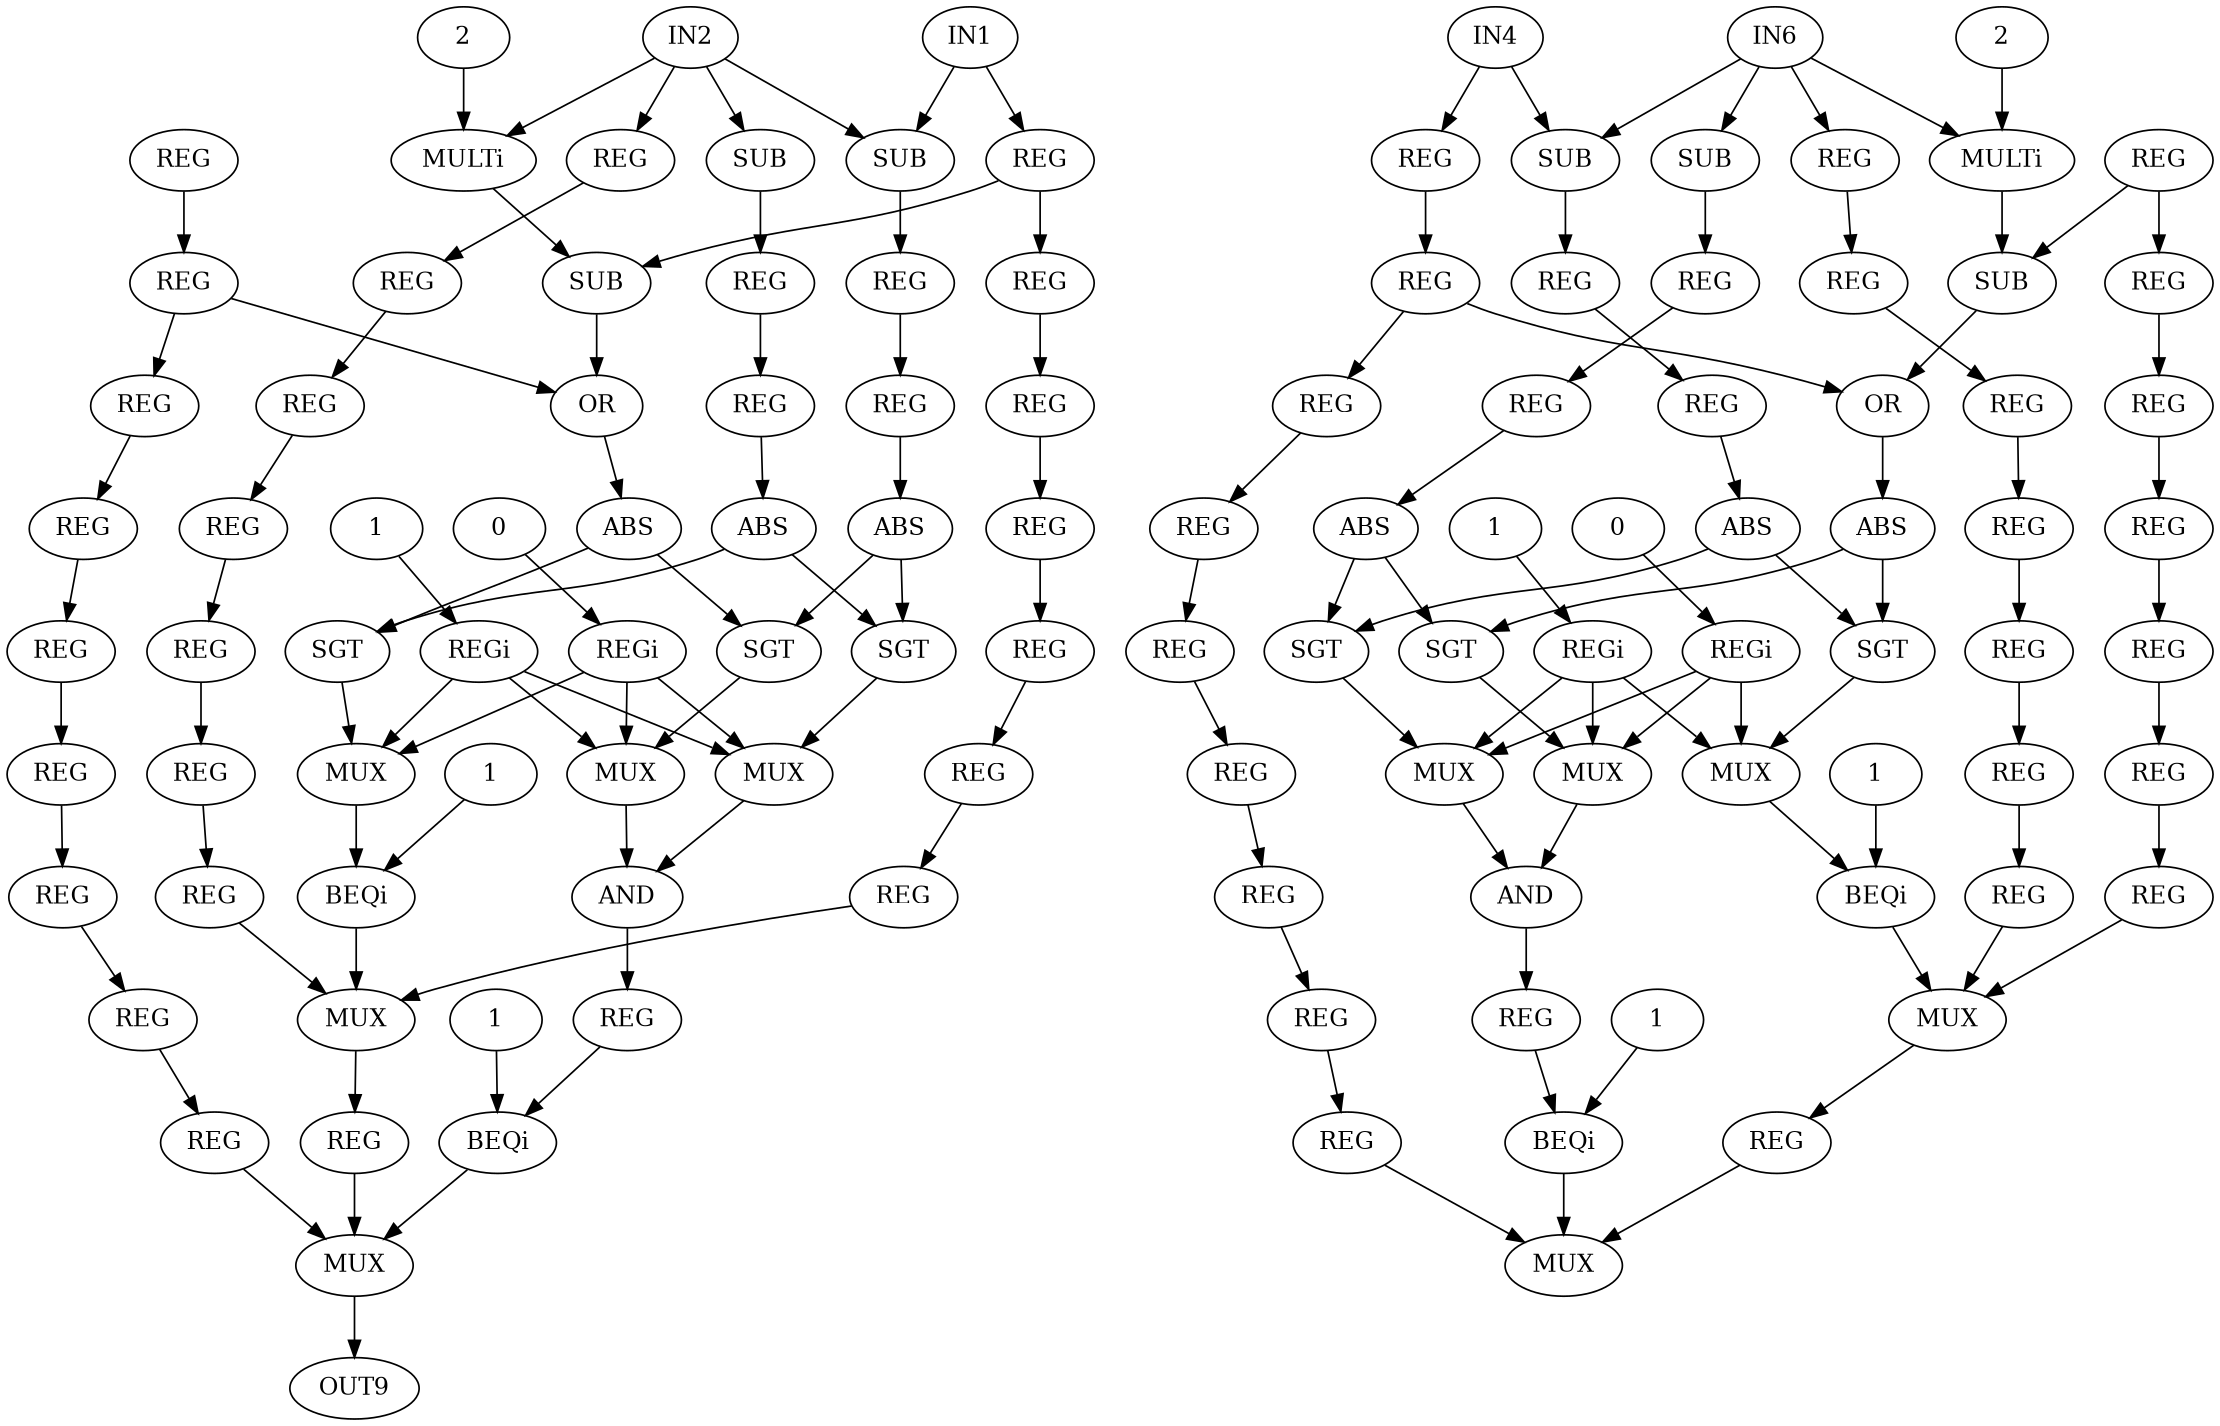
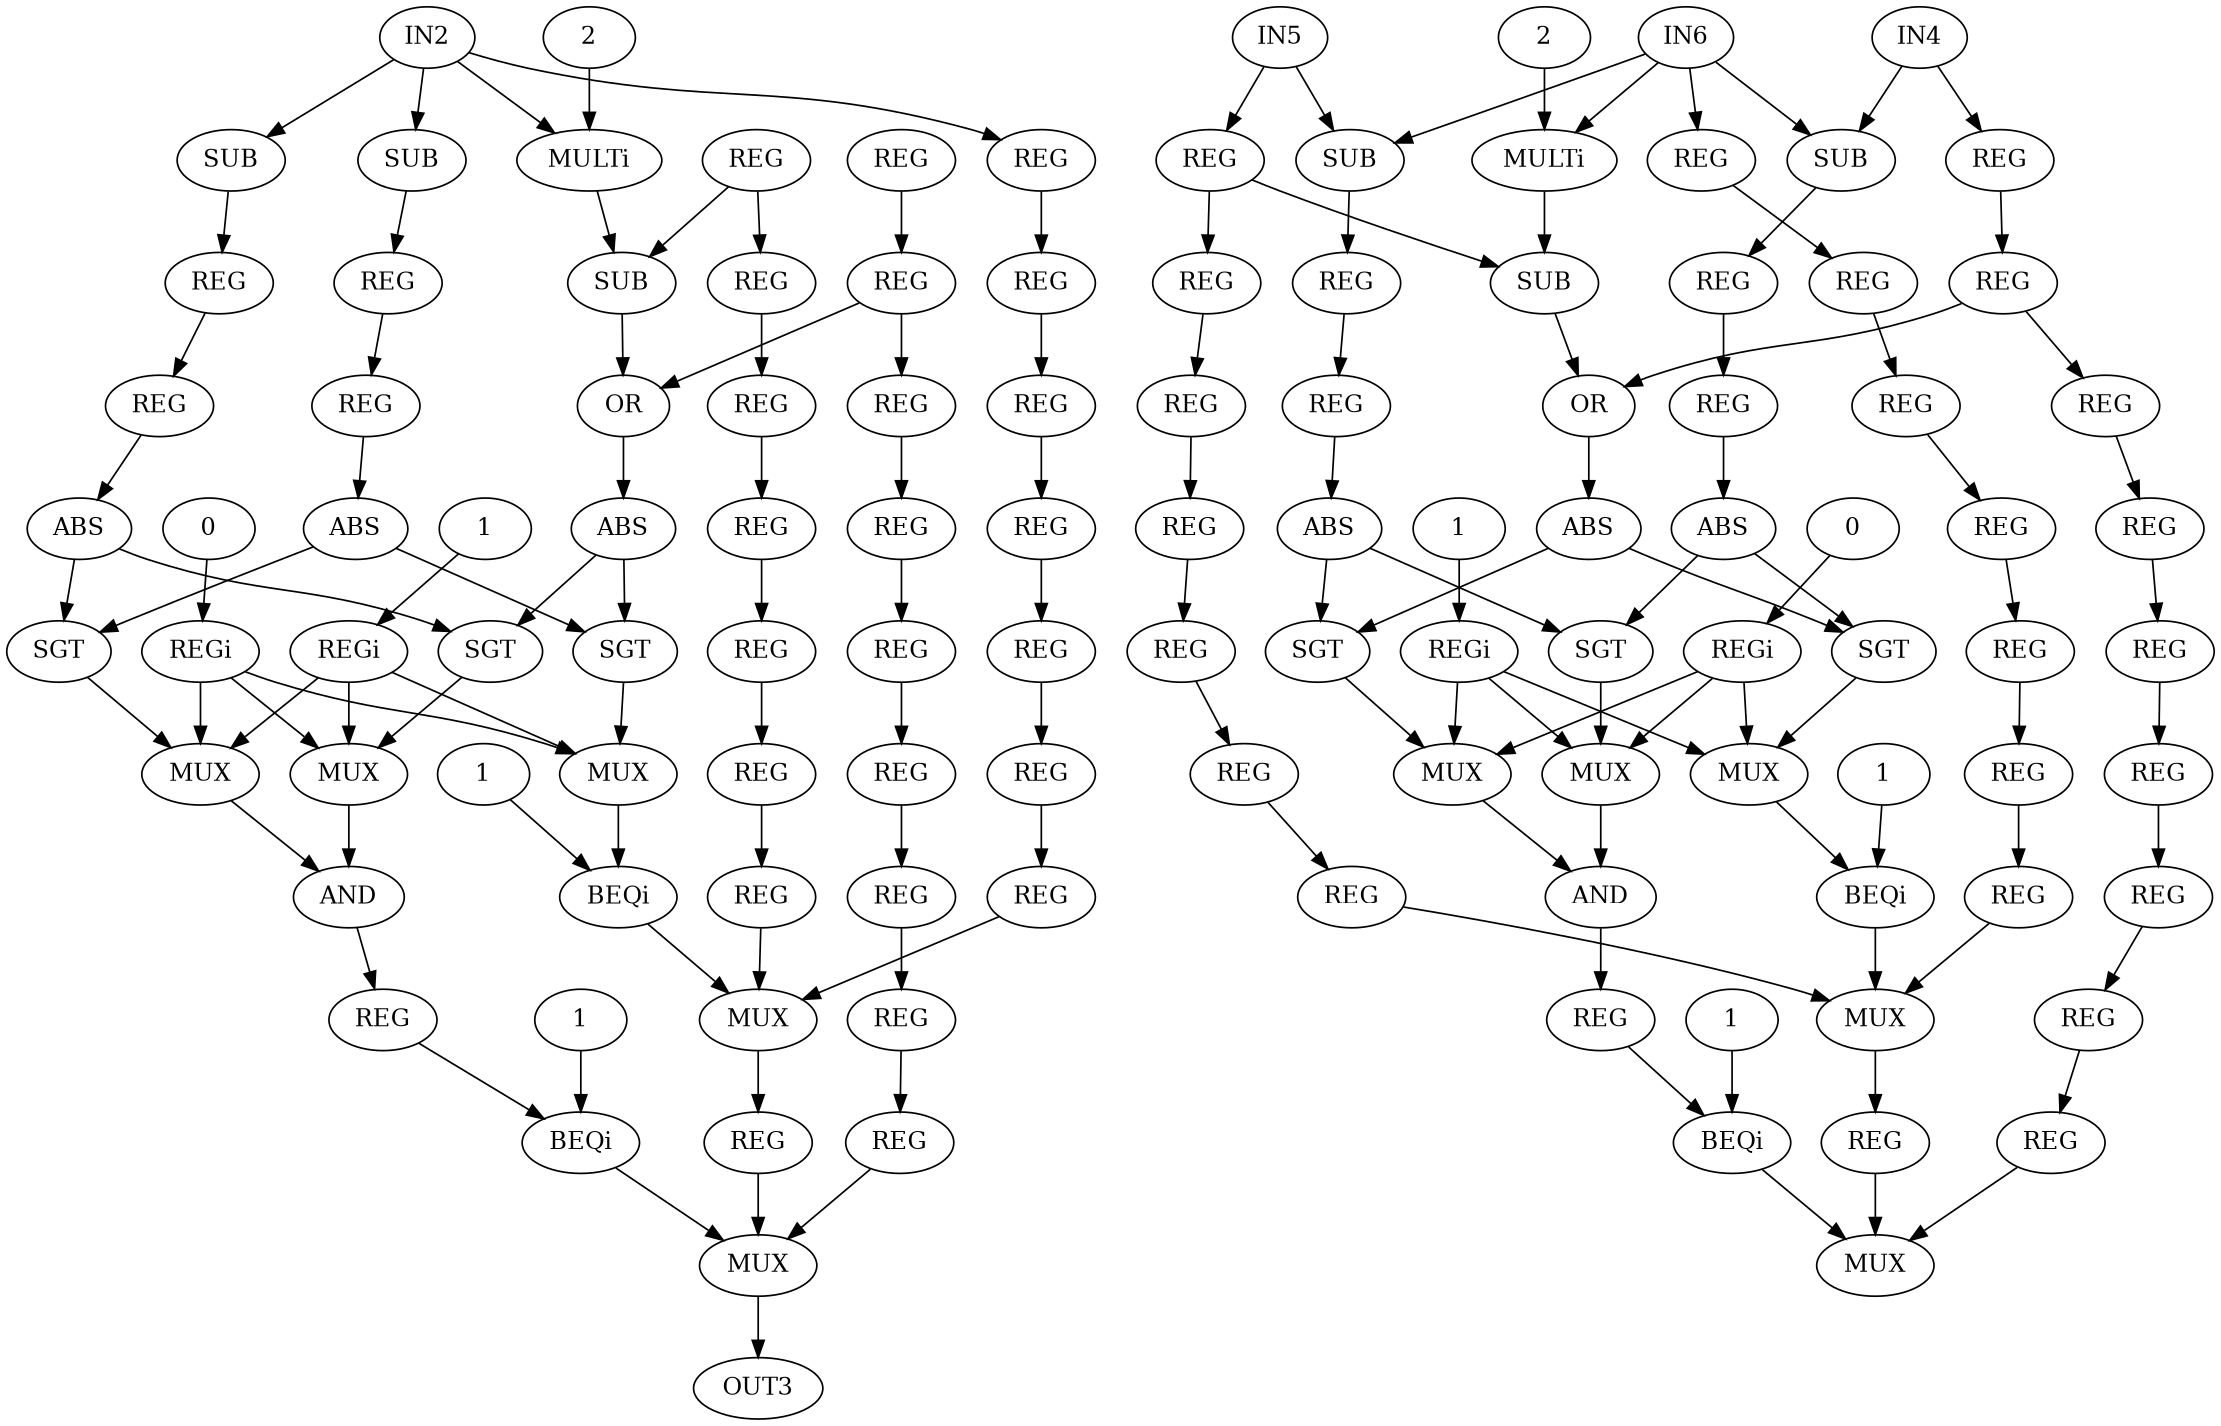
node "IN1": removed
node "IN5": added
node "OUT9": label "OUT9" -> "OUT3"
